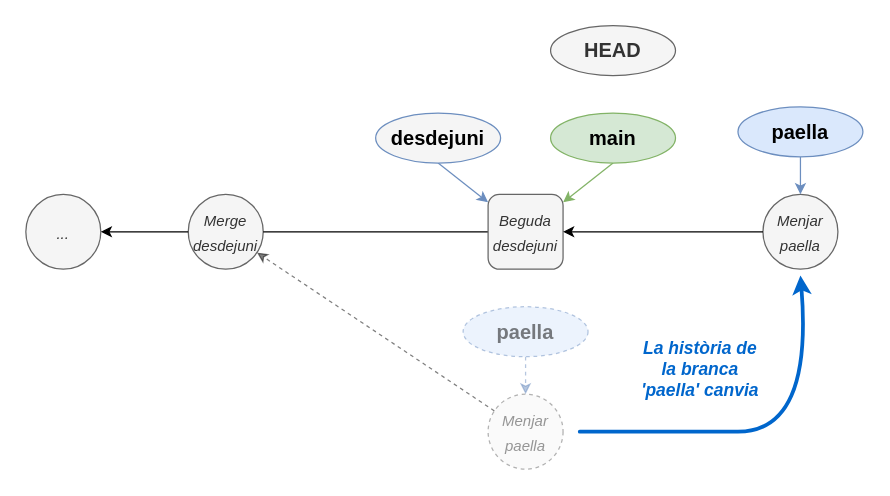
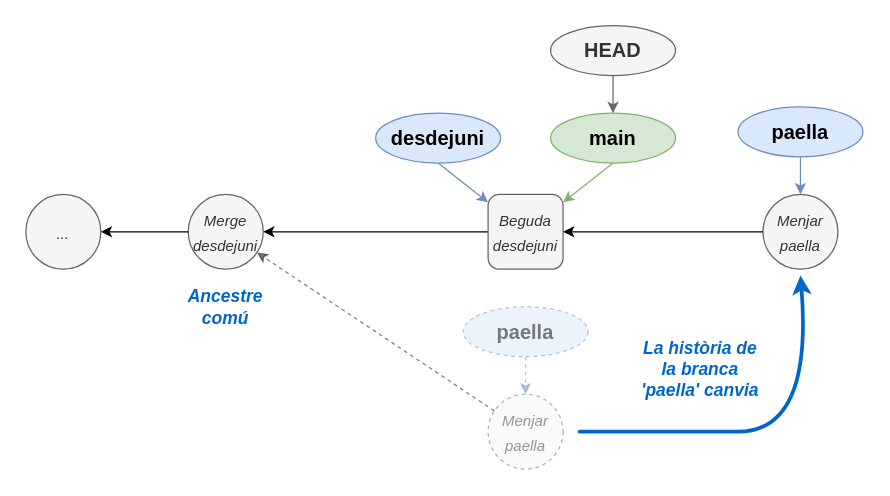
edge "HEAD" -> "main": added
node "desdejuni": fillcolor #f5f5f5 -> #dae8fc
edge "Merge desdejuni" -- "Beguda desdejuni": arrowhead none -> classic
node "Ancestre comú": added
